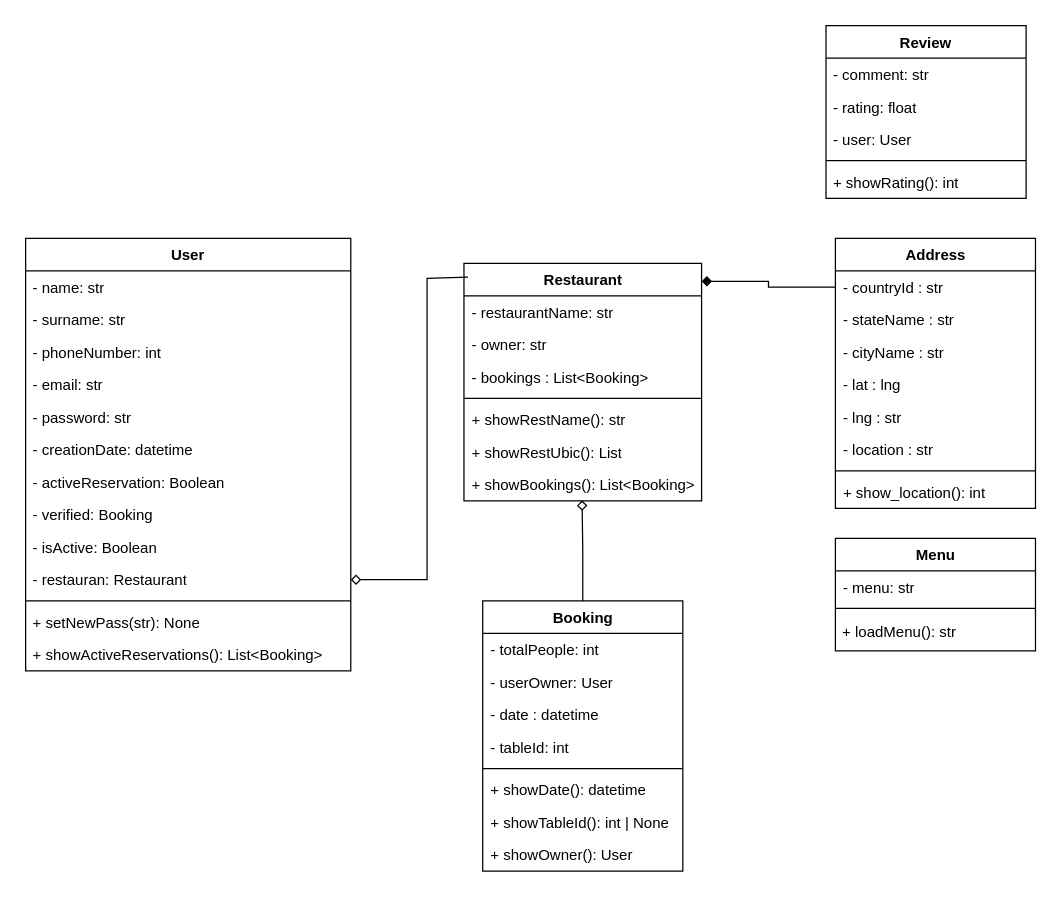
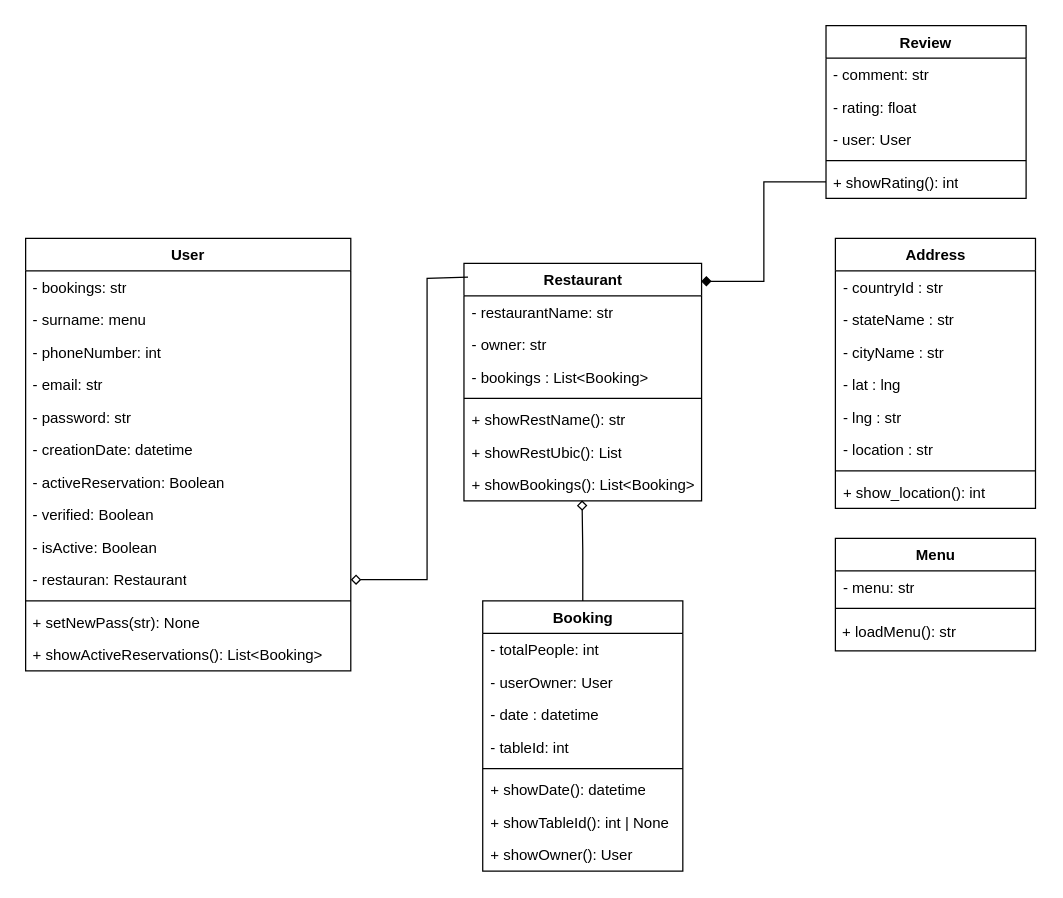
edge "+ showRating(): int" -> "Restaurant": added
edge "- countryId : str" -> "Restaurant": removed
node "- name: str": label "- name: str" -> "- bookings: str"
node "- surname: str": label "- surname: str" -> "- surname: menu"
node "- verified: Booking": label "- verified: Booking" -> "- verified: Boolean"
